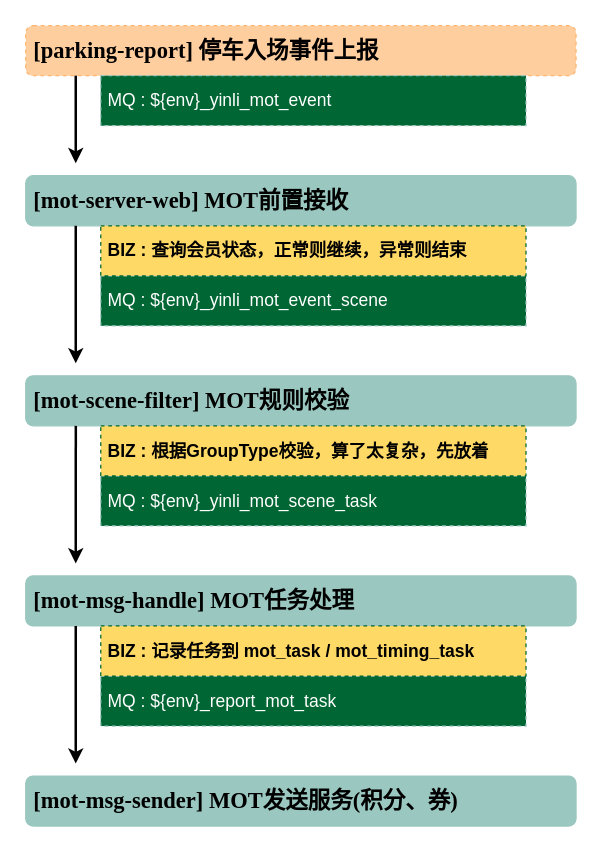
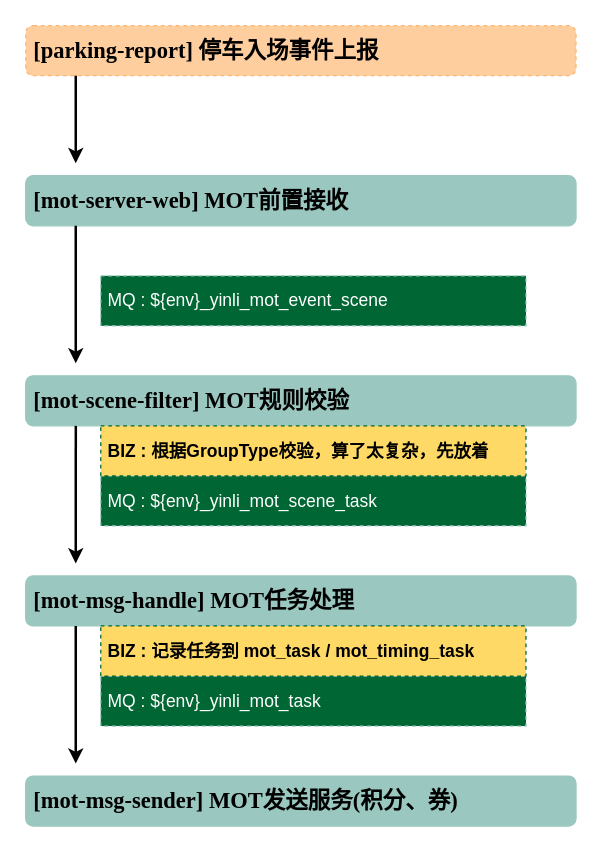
node "MQ : ${env}_yinli_mot_event": removed
node "BIZ : 查询会员状态，正常则继续，异常则结束": removed
node "MQ : ${env}_report_mot_task": label "MQ : ${env}_report_mot_task" -> "MQ : ${env}_yinli_mot_task"
